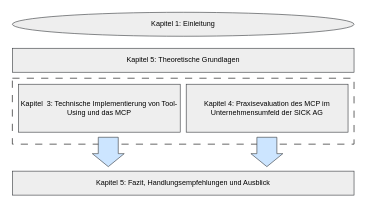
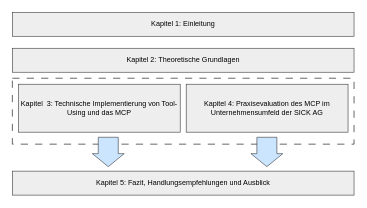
node "Kapitel 1: Einleitung": shape ellipse -> rectangle
node "Kapitel 5: Theoretische Grundlagen": label "Kapitel 5: Theoretische Grundlagen" -> "Kapitel 2: Theoretische Grundlagen"
